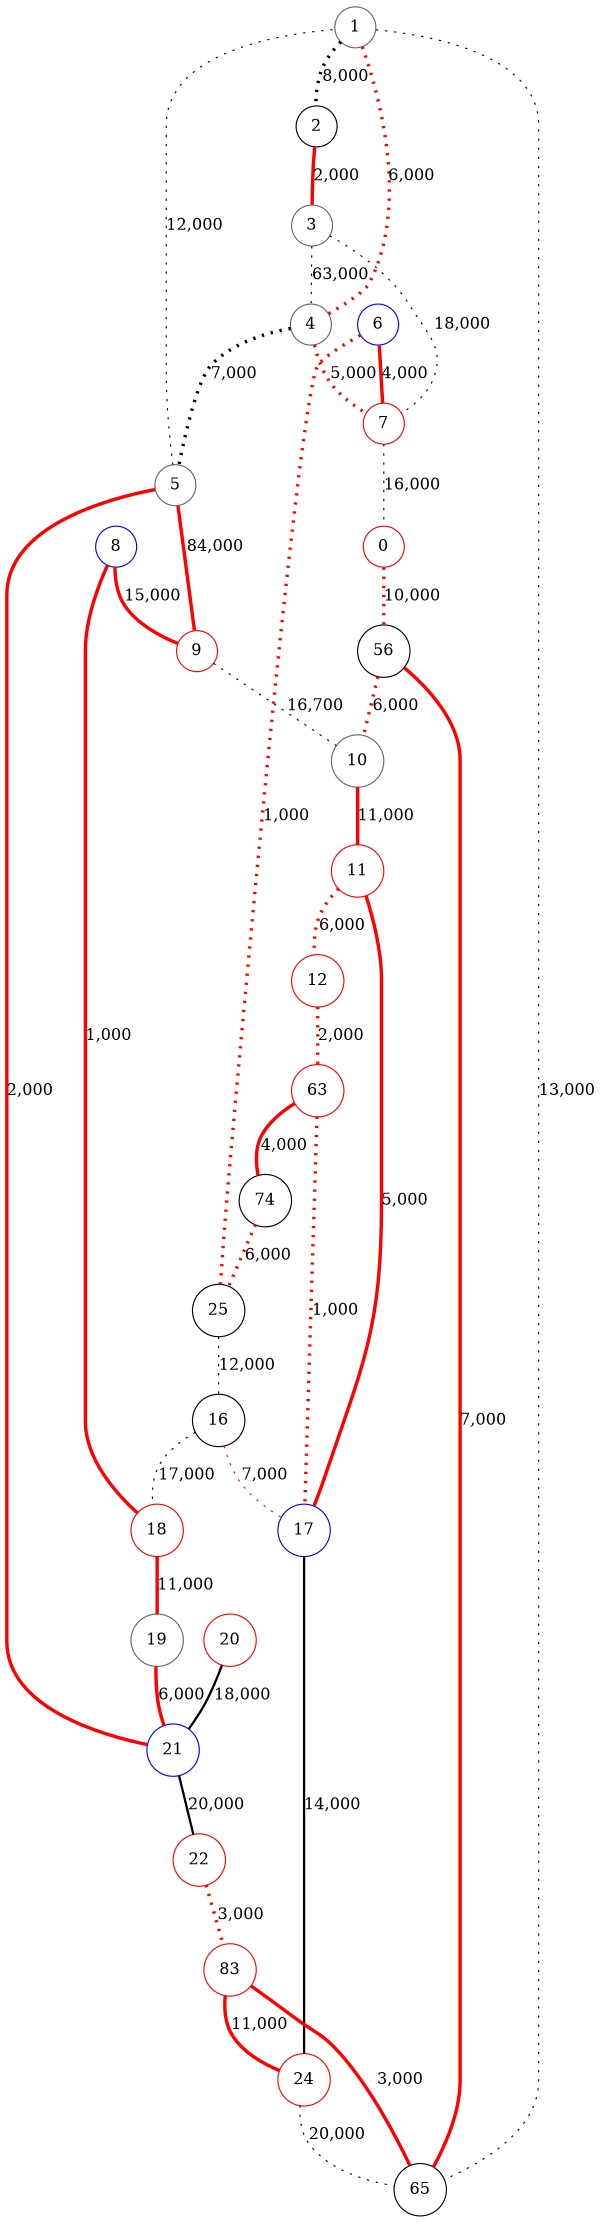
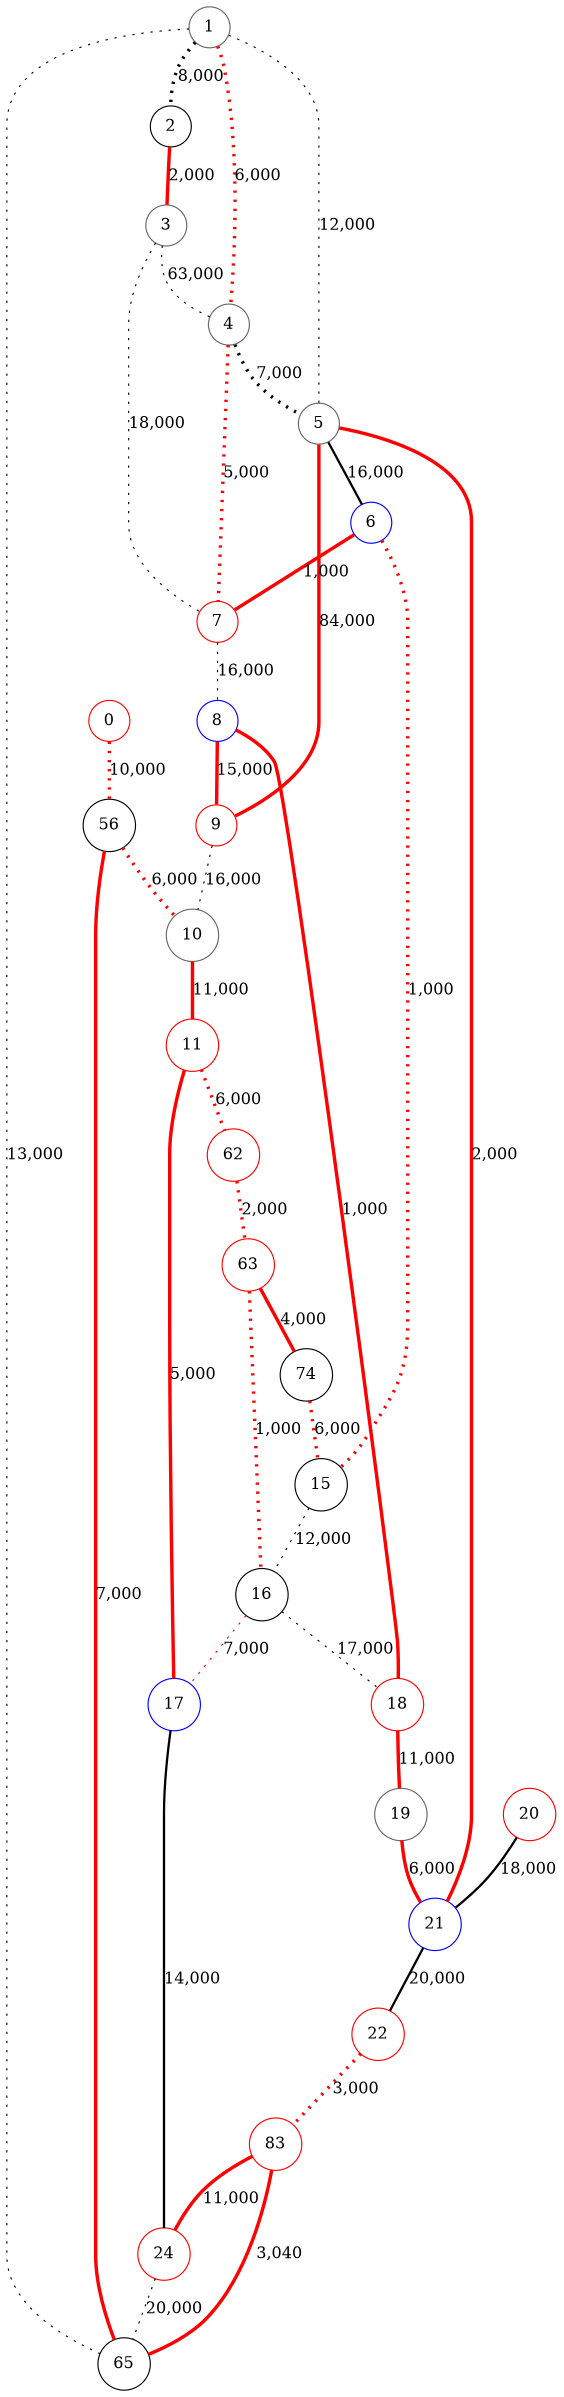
edge "6" -- "7": label "4,000" -> "1,000"
edge "5" -- "6": added, label "16,000"
edge "7" -- "0": now "7" -- "8"
edge "9" -- "10": label "16,700" -> "16,000"
node "12": label "12" -> "62"
node "25": label "25" -> "15"
edge "63" -- "17": now "63" -- "16"
edge "83" -- "65": label "3,000" -> "3,040"
